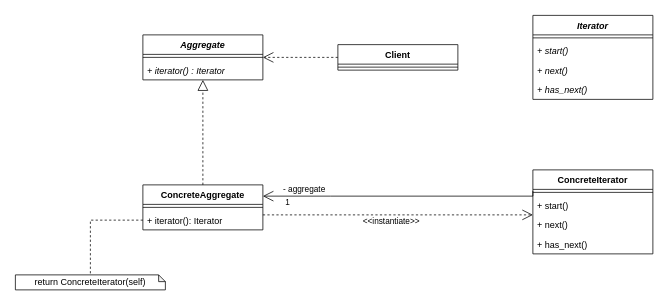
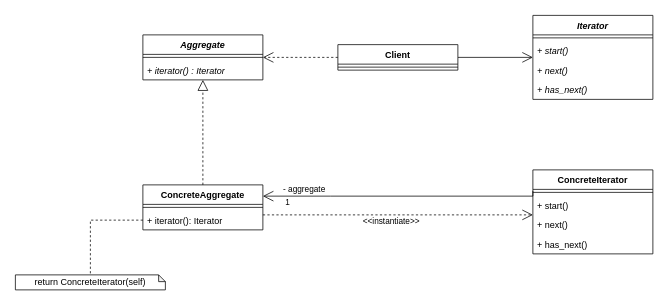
edge "Client" -> "Iterator": added
